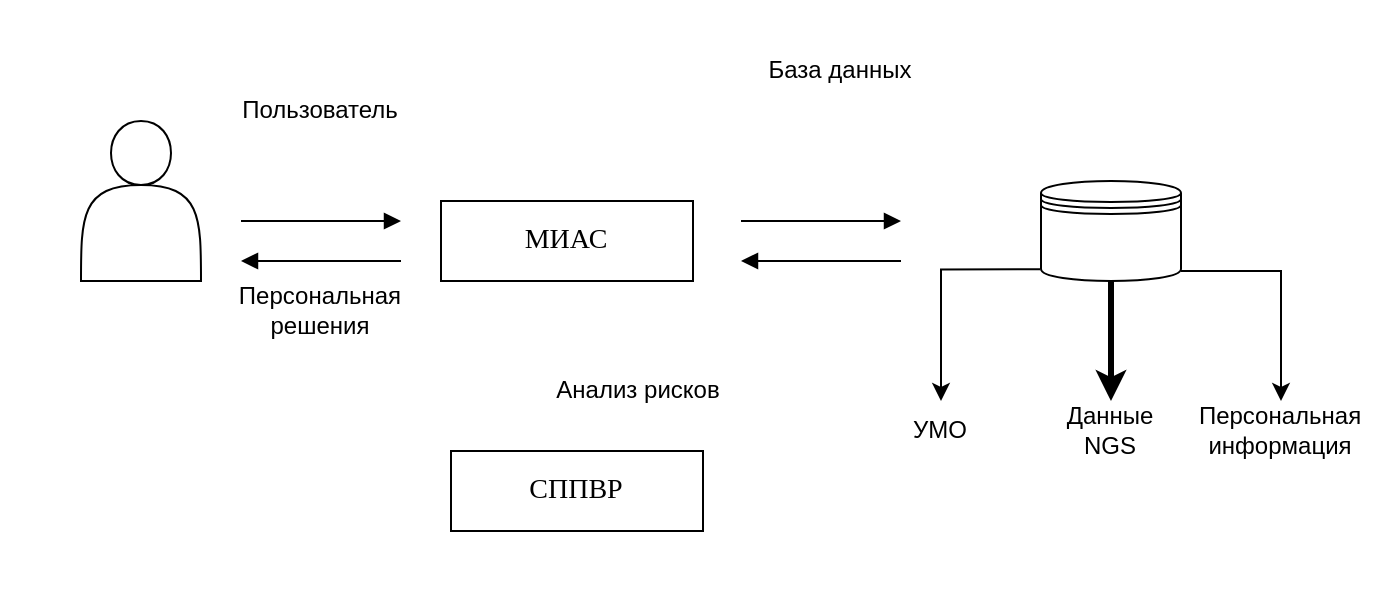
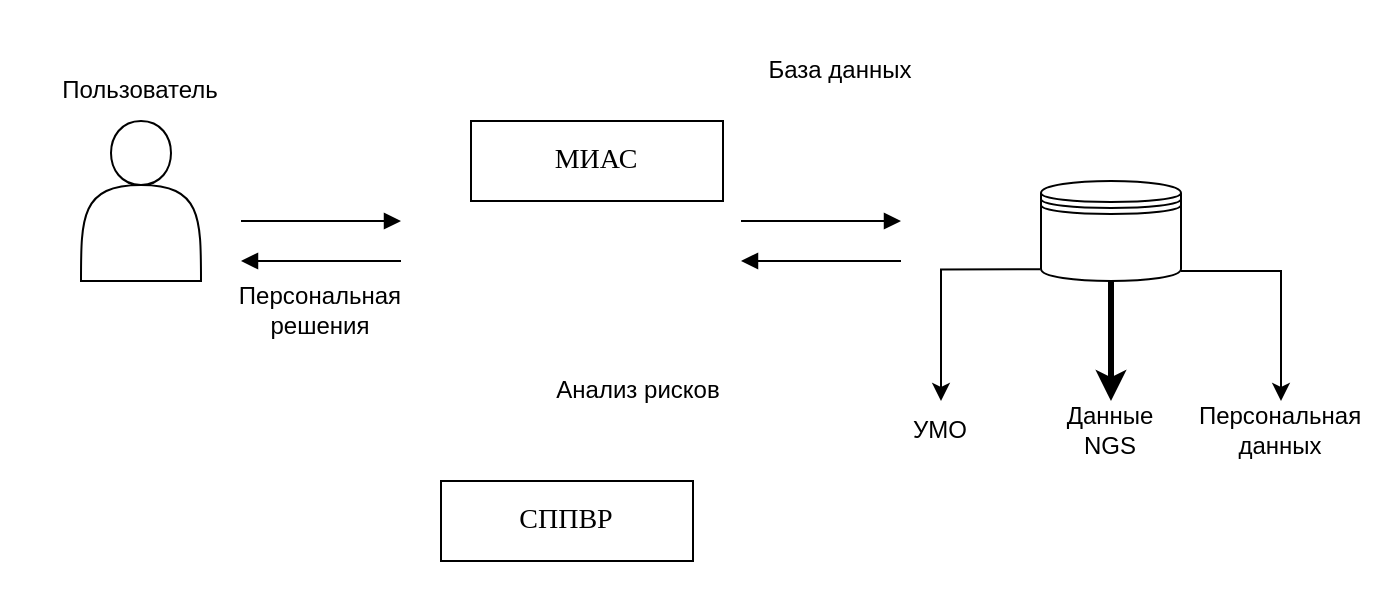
node "Пользователь": moved (321, 111) -> (141, 91)
node "МИАС": moved (567, 241) -> (597, 161)
node "Персональная информация": label "Персональная информация" -> "Персональная данных"
node "СППВР": moved (577, 491) -> (567, 521)
